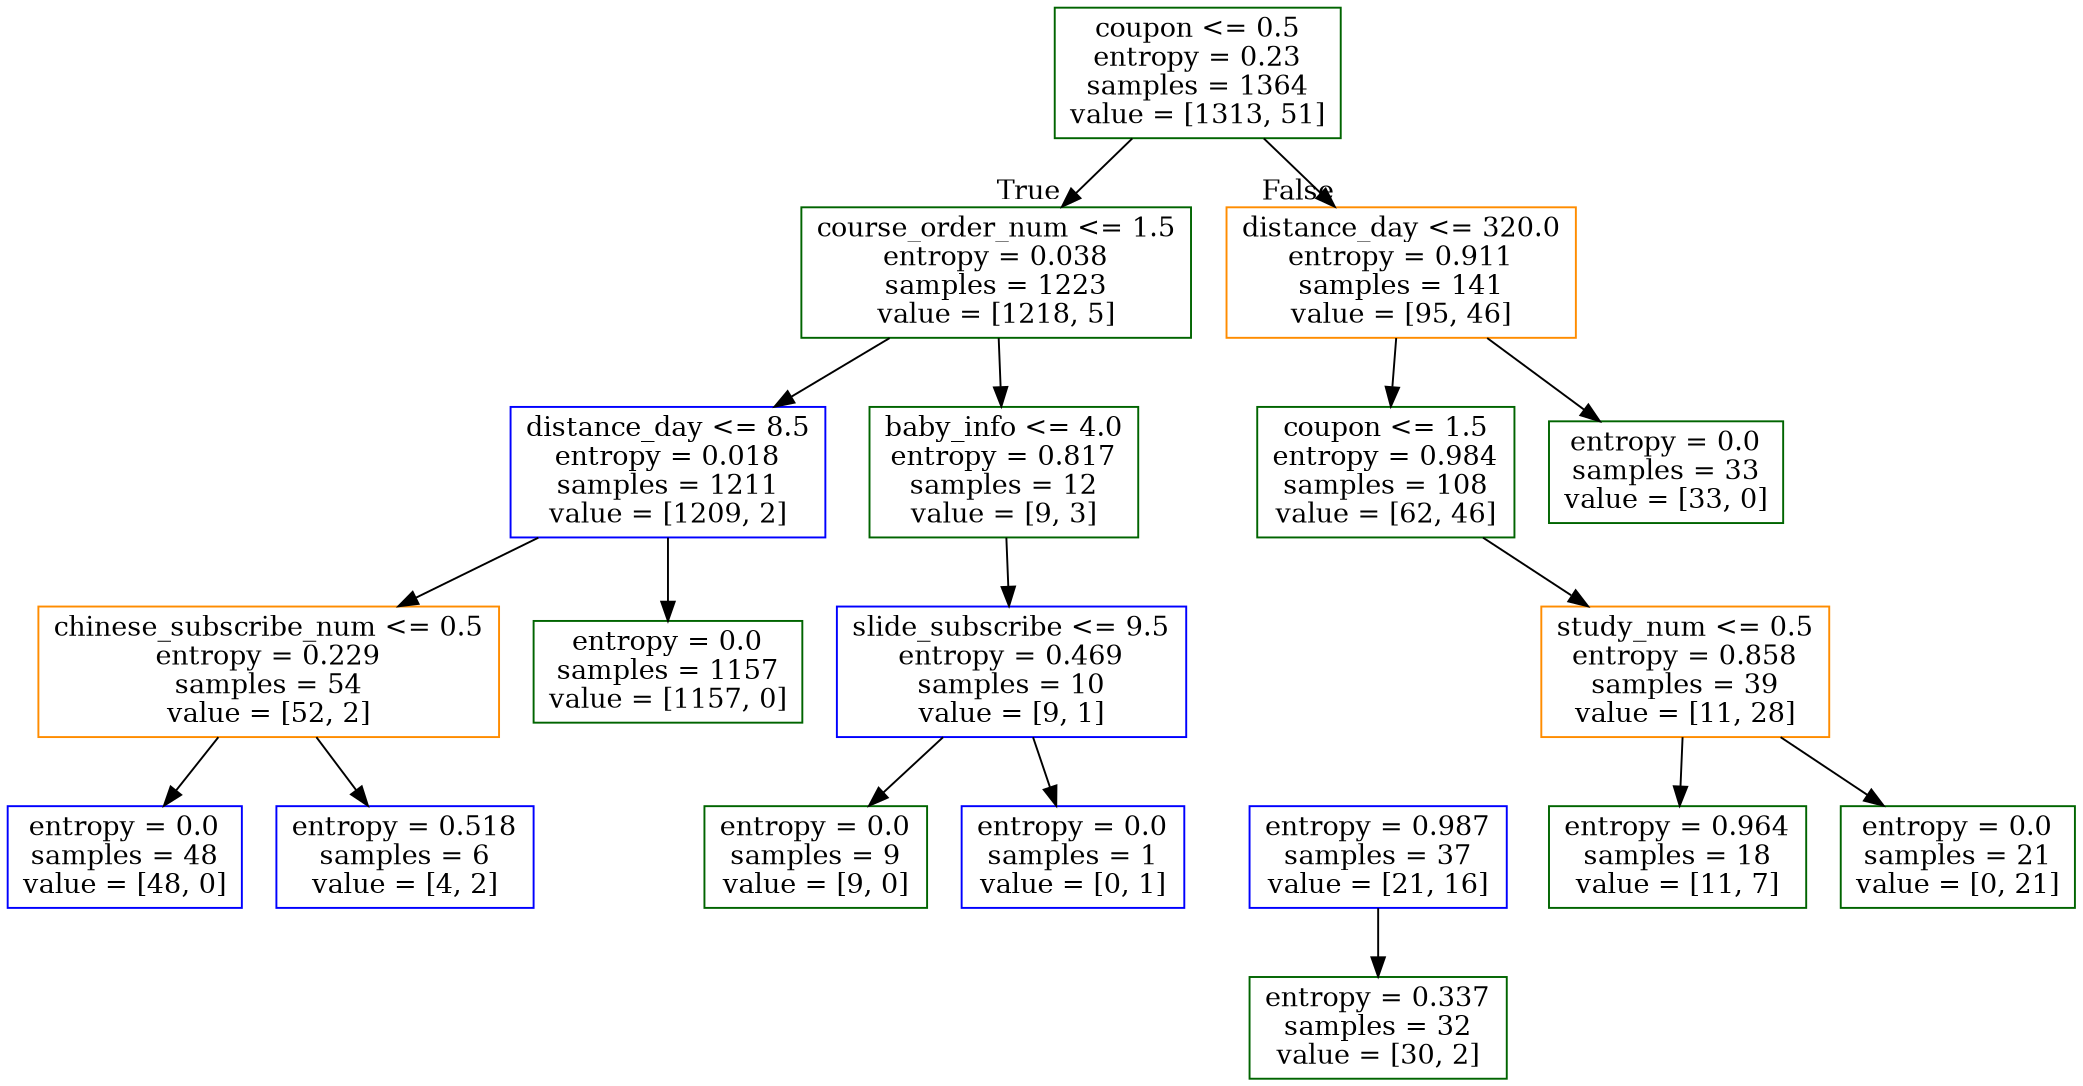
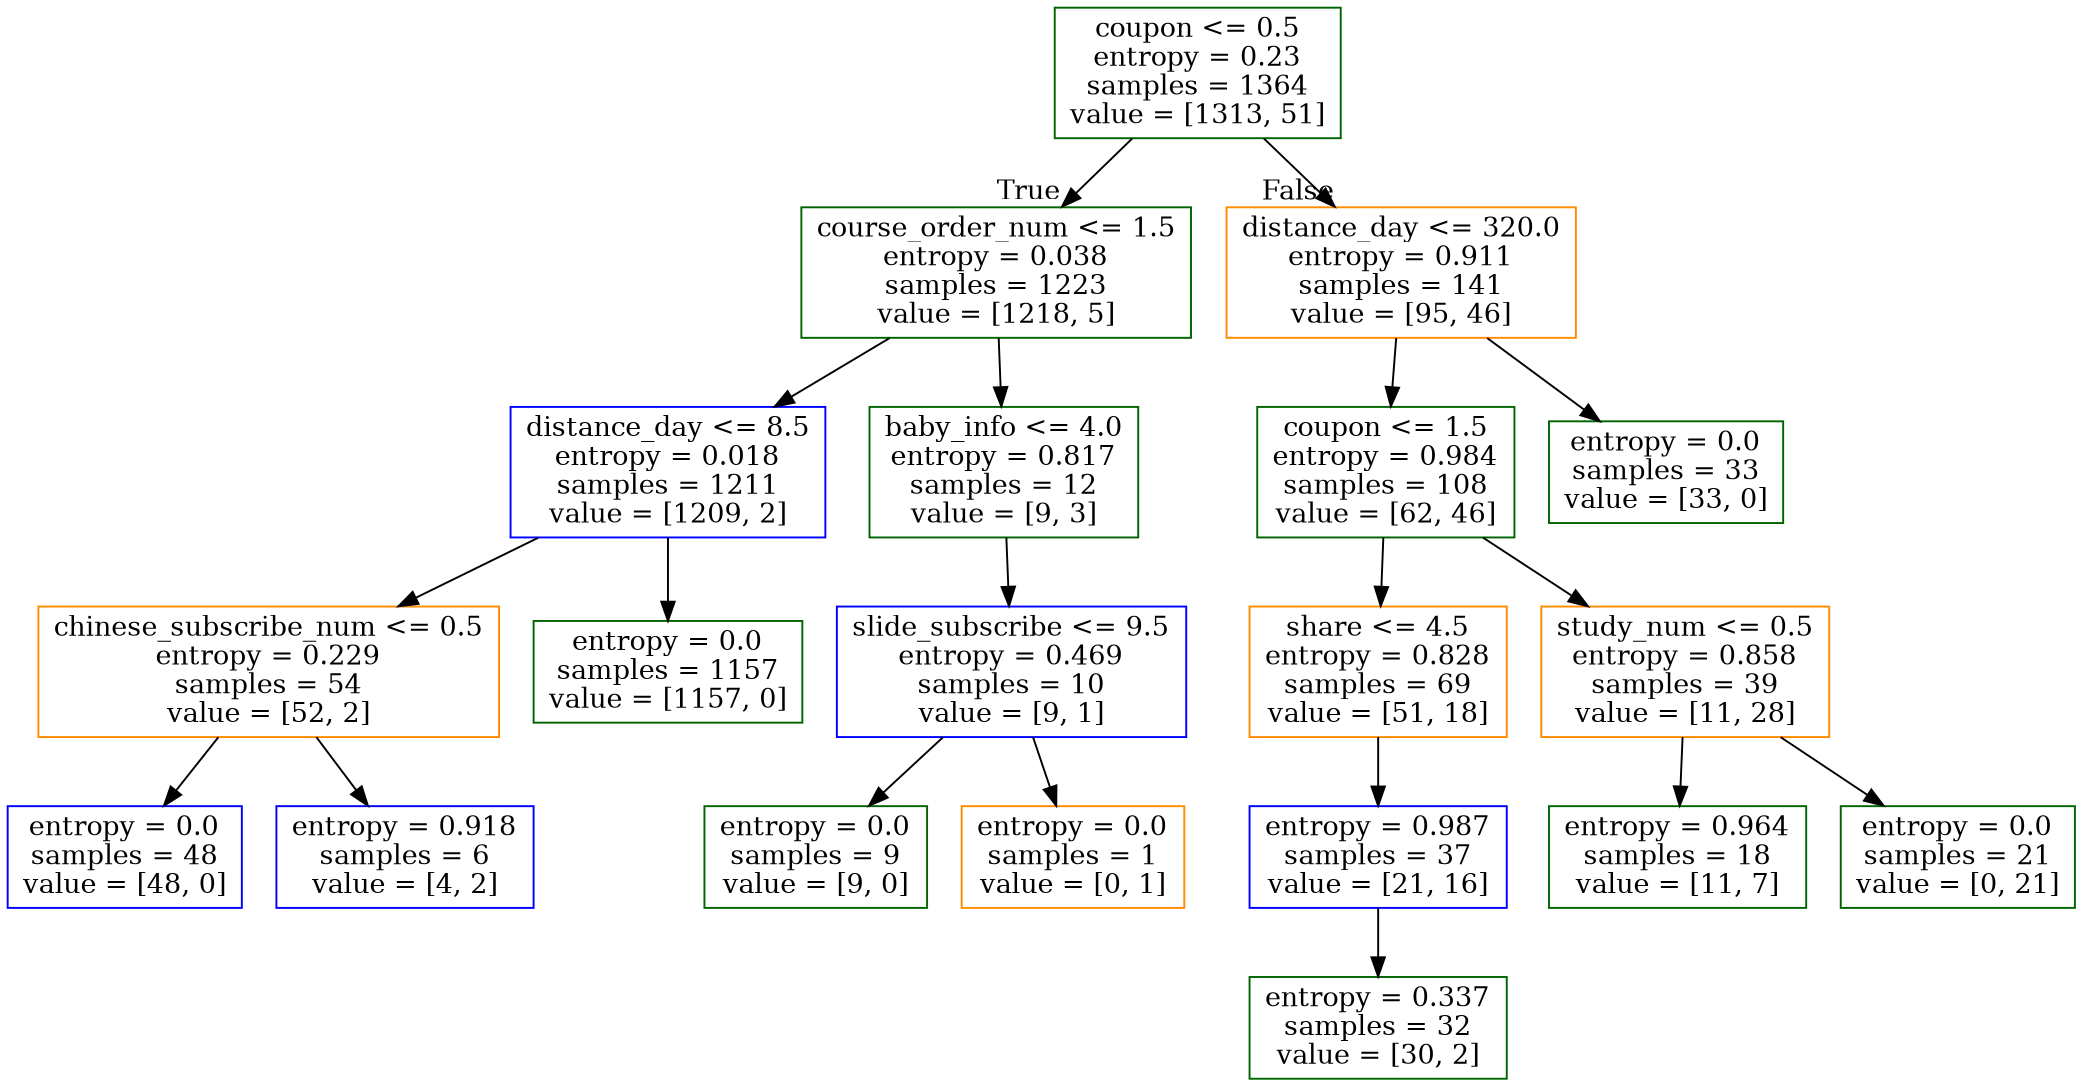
node "share <= 4.5 entropy = 0.828 samples = 69 value = [51, 18]": added
node "entropy = 0.518 samples = 6 value = [4, 2]": label "entropy = 0.518 samples = 6 value = [4, 2]" -> "entropy = 0.918 samples = 6 value = [4, 2]"
node "entropy = 0.0 samples = 1 value = [0, 1]": color blue -> darkorange
